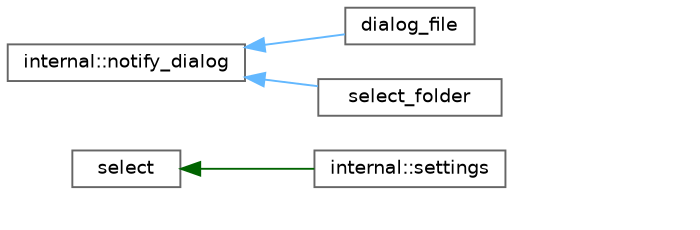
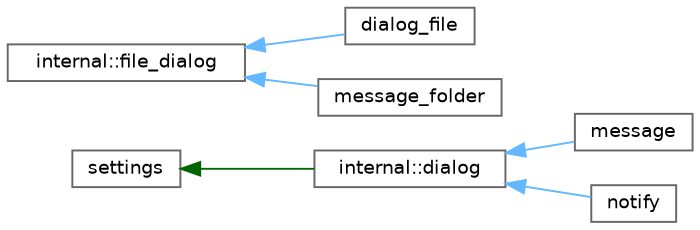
node "internal::notify_dialog": label "internal::notify_dialog" -> "internal::file_dialog"
node "select_folder": label "select_folder" -> "message_folder"
node "message": added
node "select": label "select" -> "settings"
node "internal::settings": label "internal::settings" -> "internal::dialog"
node "notify": added
